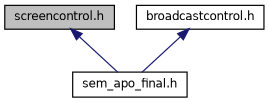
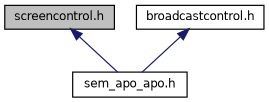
node "sem_apo_final.h": label "sem_apo_final.h" -> "sem_apo_apo.h"
